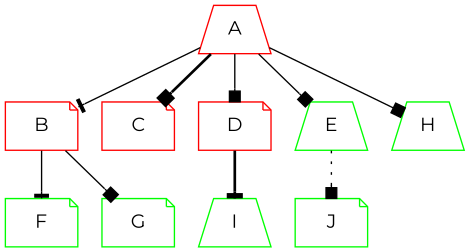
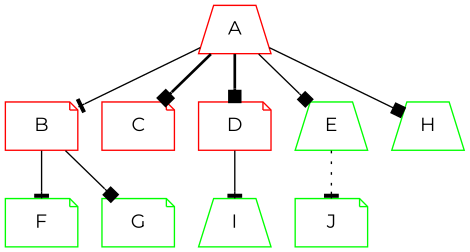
edge "A" -> "D": style solid -> bold
edge "D" -> "I": style bold -> solid
edge "E" -> "J": arrowhead box -> tee
